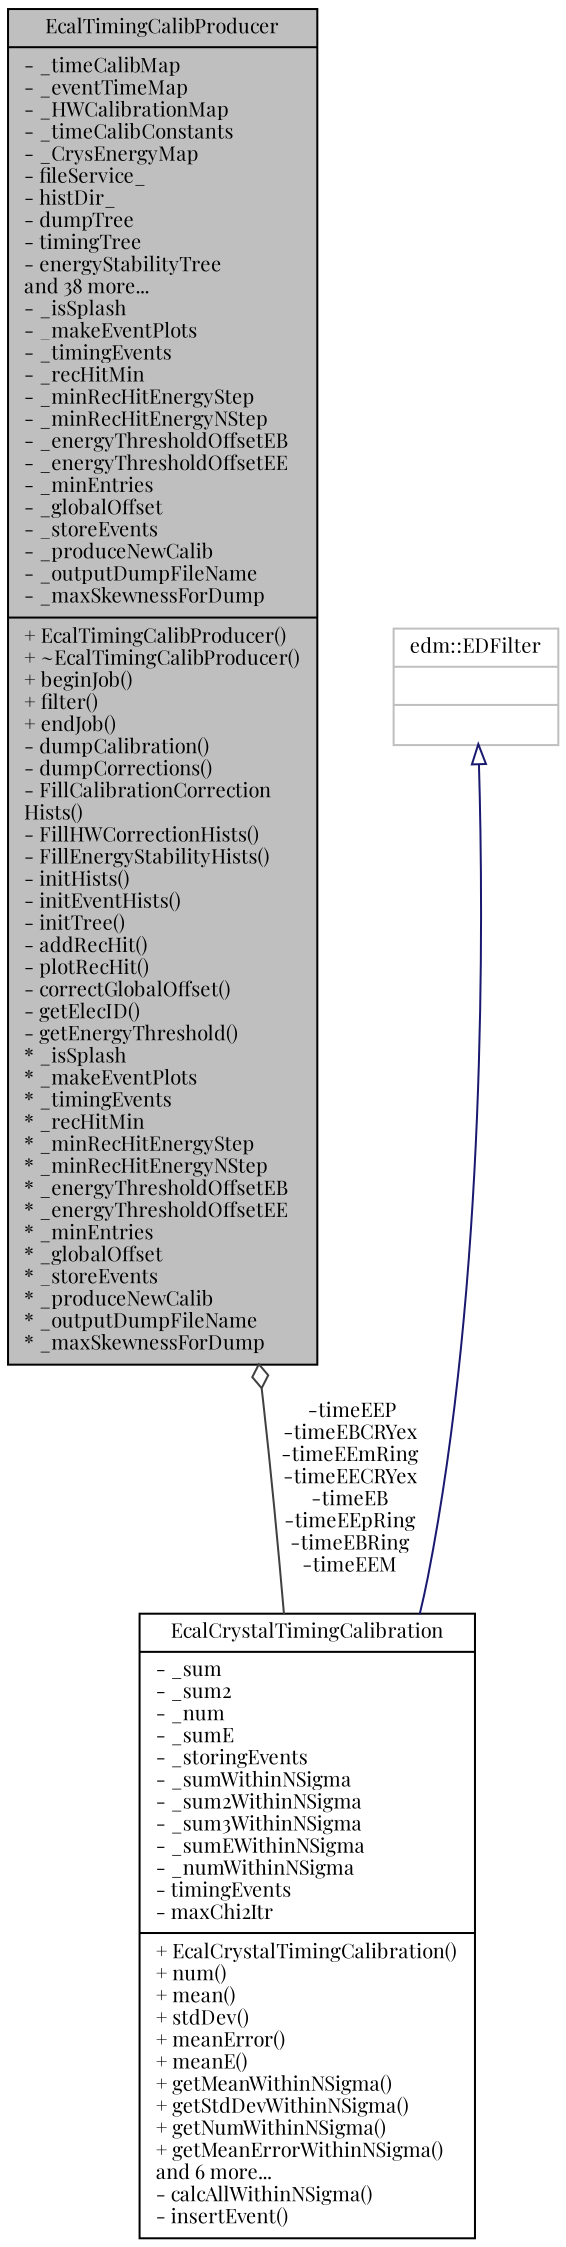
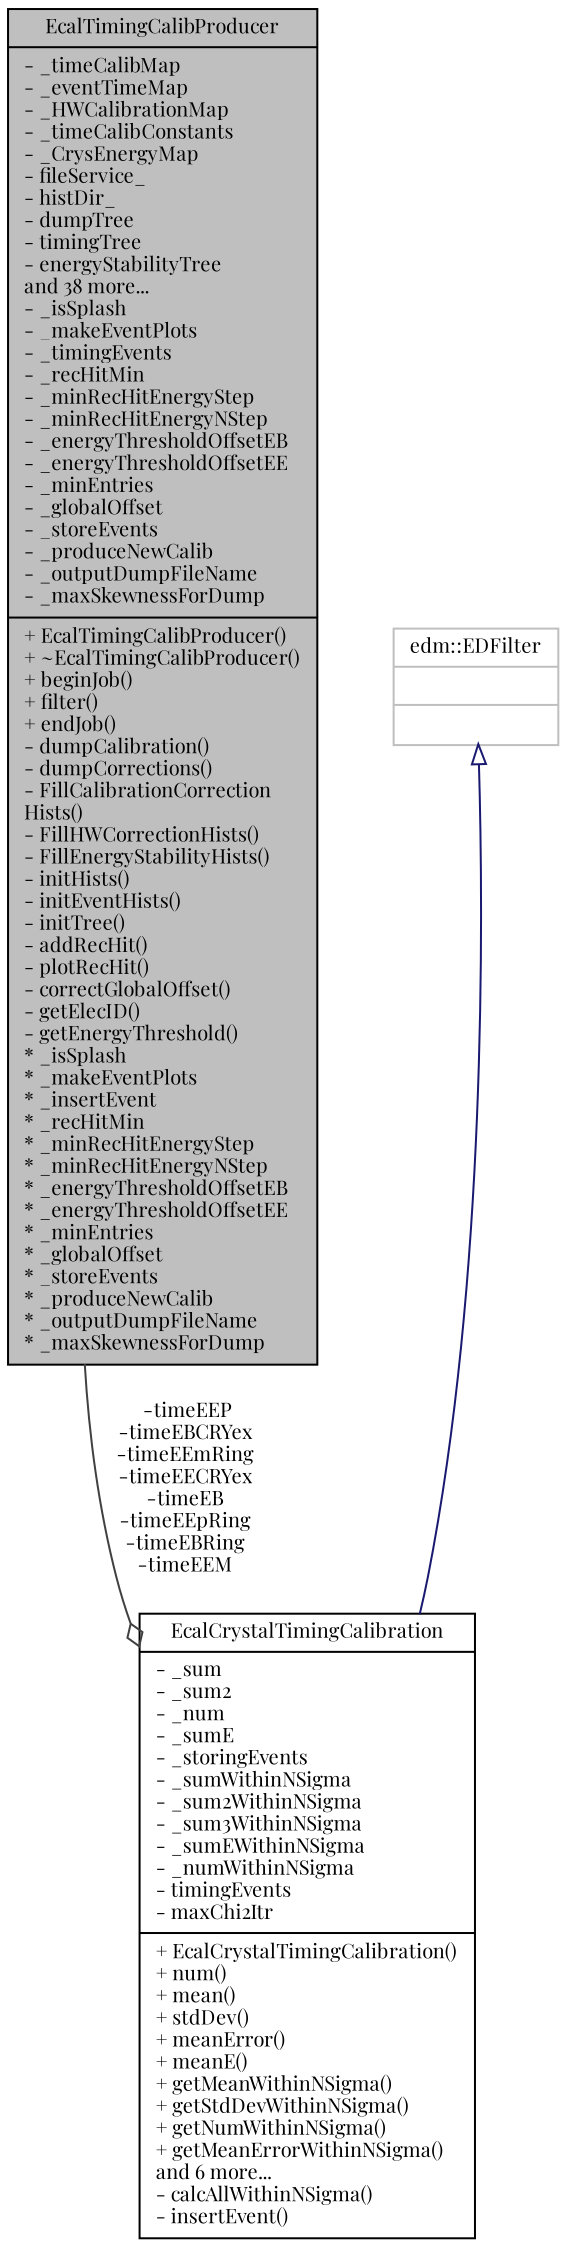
node "EcalTimingCalibProducer": text "* _timingEvents" -> "* _insertEvent"
edge "EcalCrystalTimingCalibration" -> "EcalTimingCalibProducer": reversed
